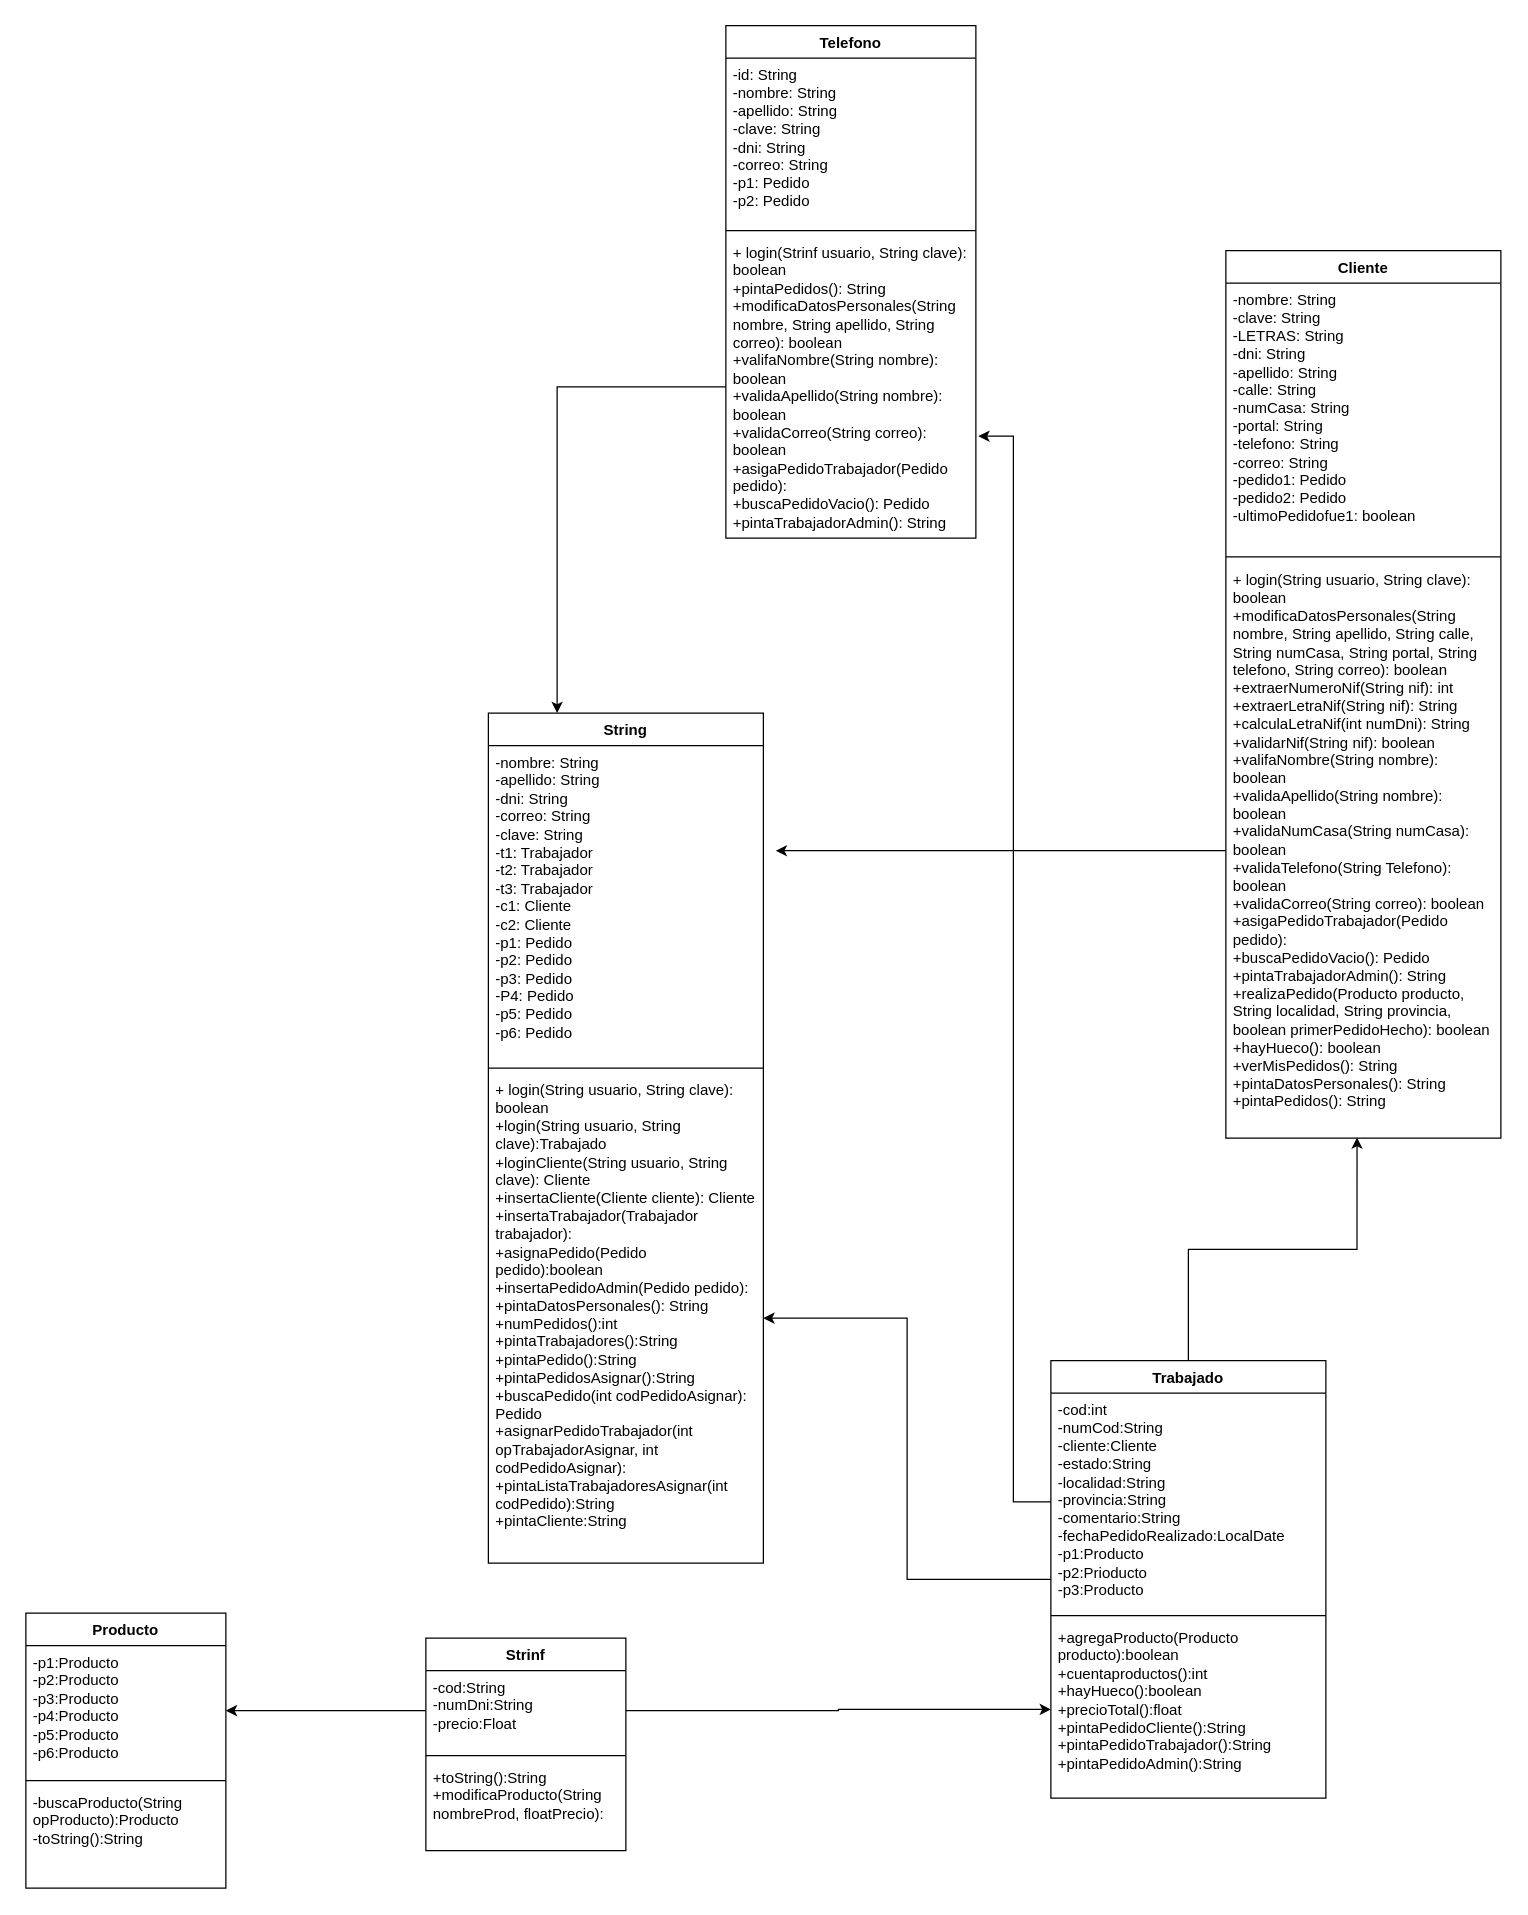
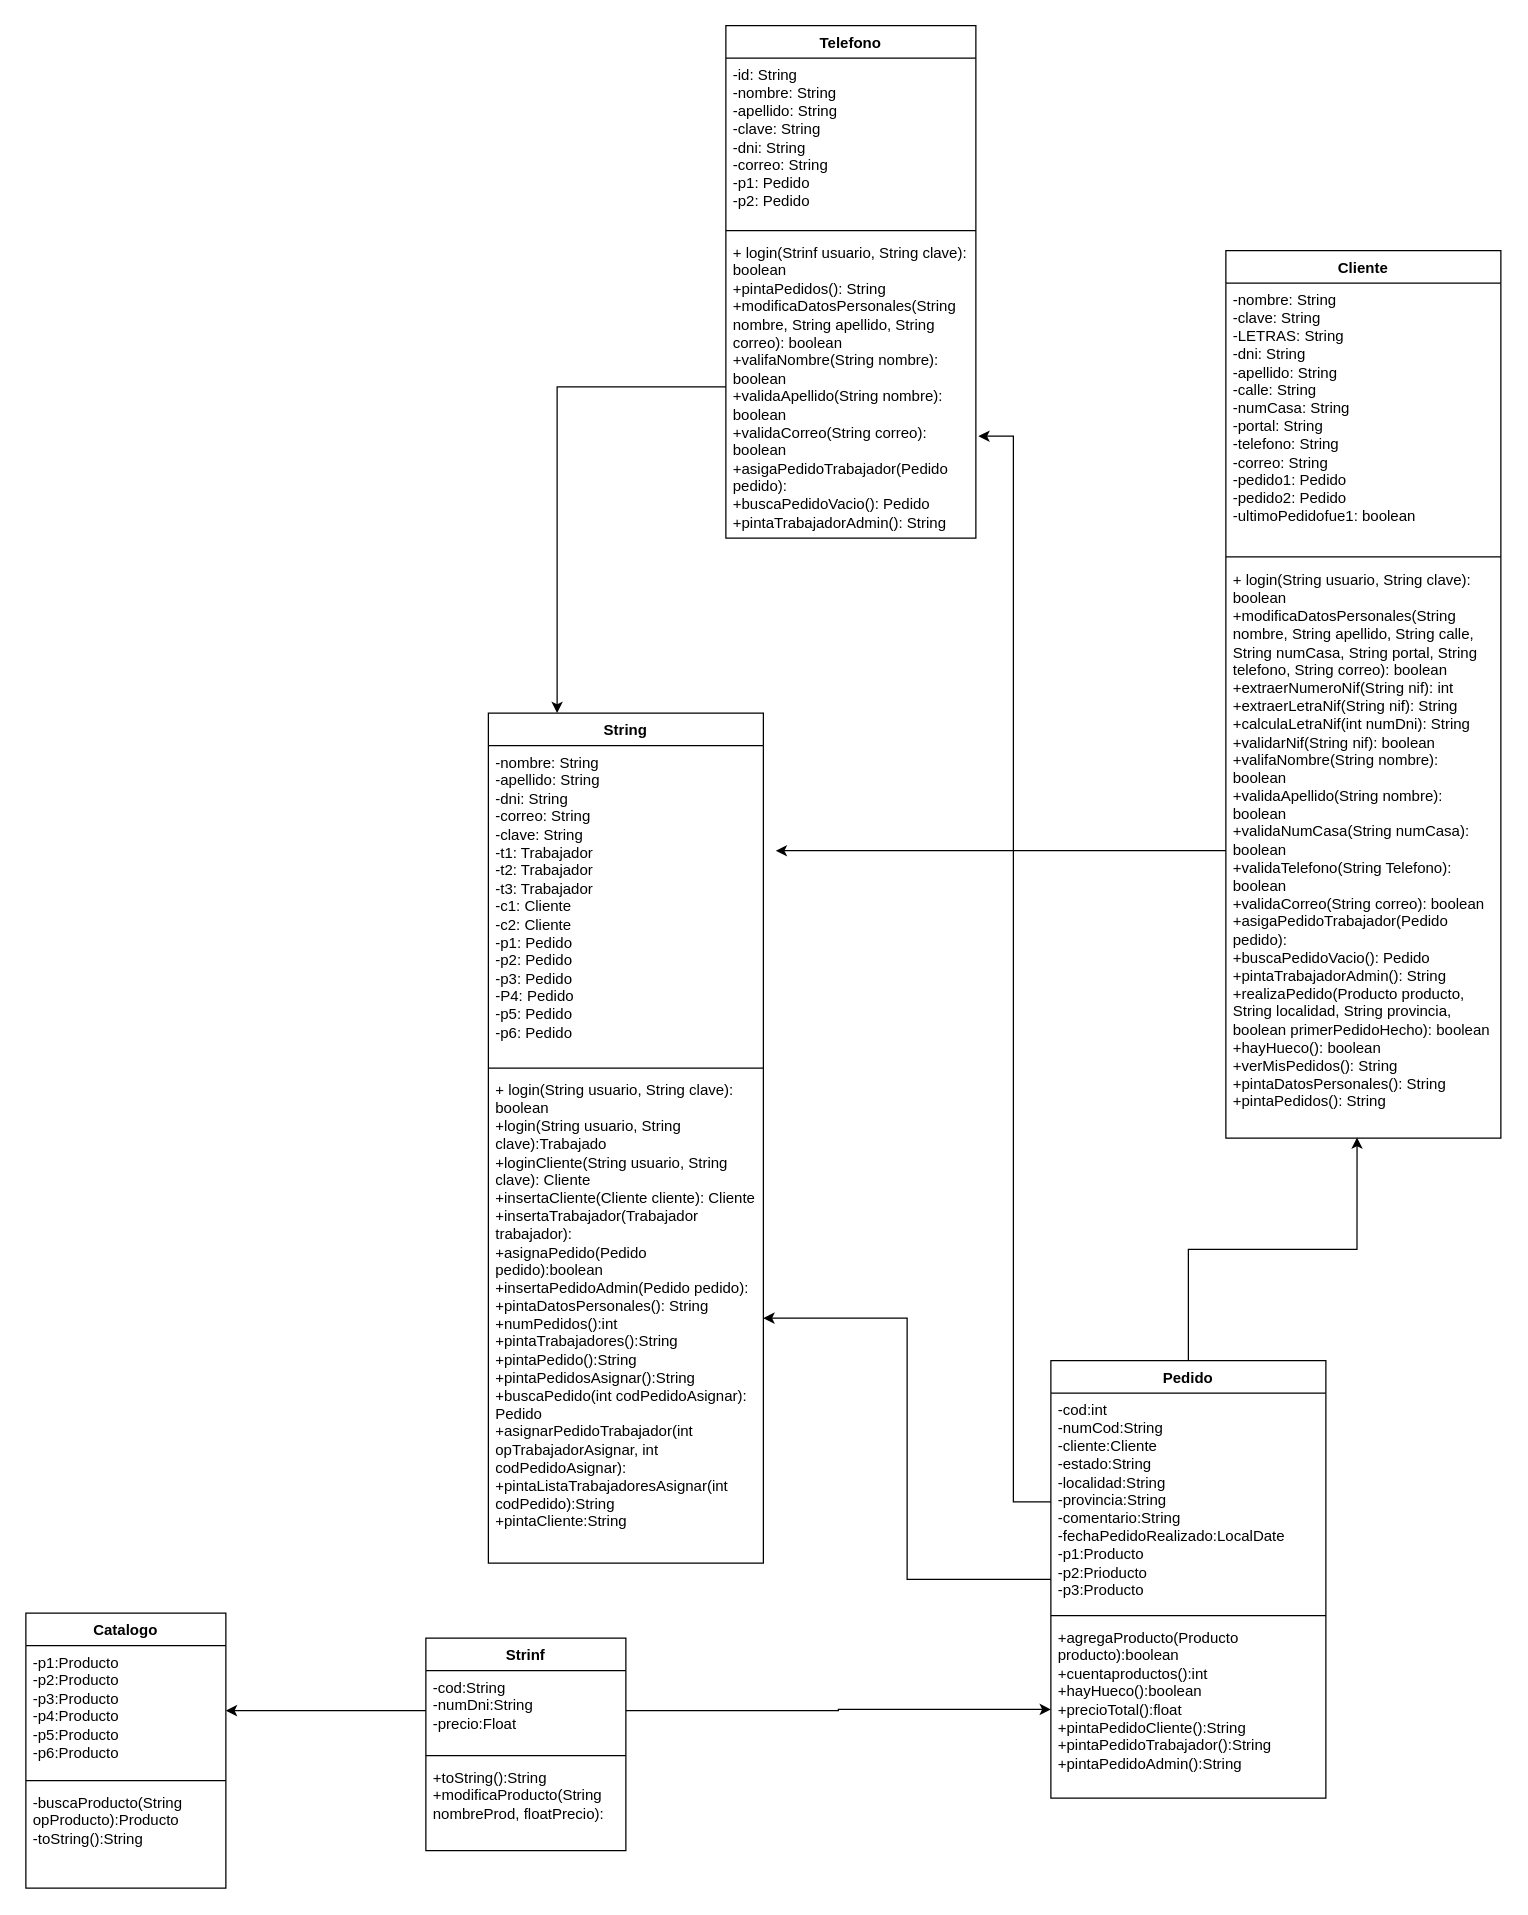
node "Trabajado": label "Trabajado" -> "Pedido"
node "Producto": label "Producto" -> "Catalogo"
